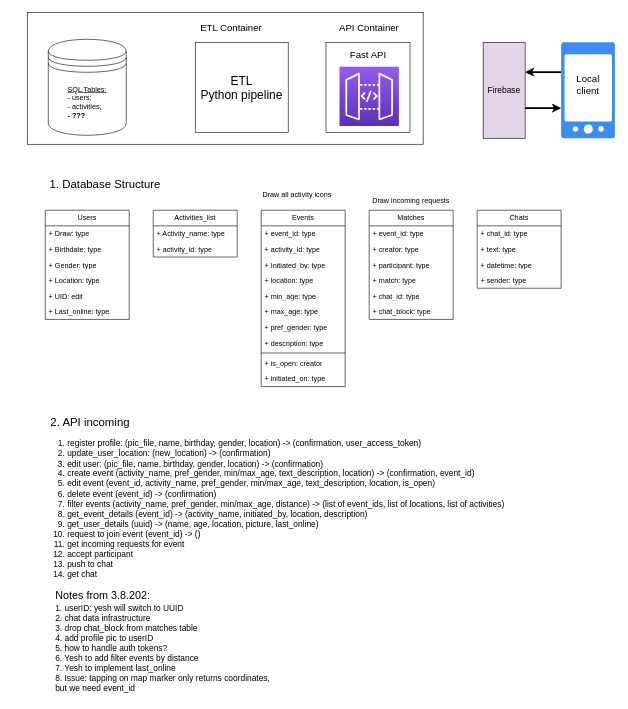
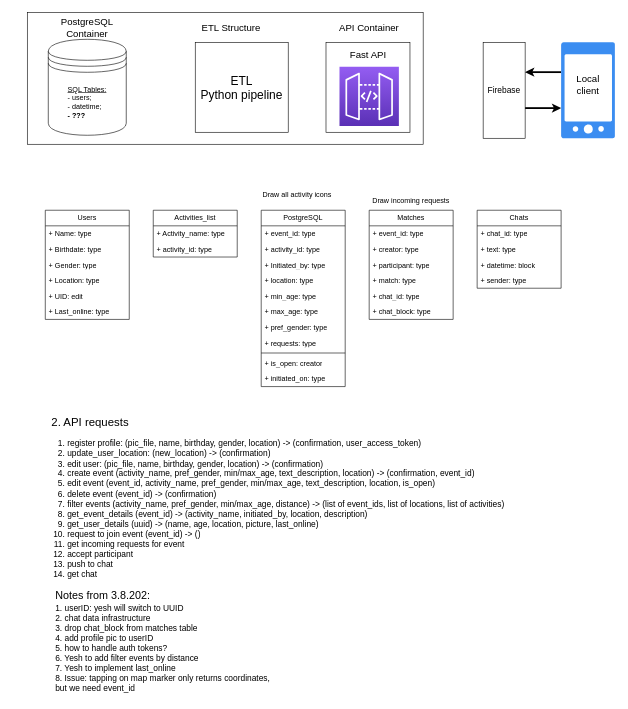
node "PostgreSQL Container": added
node "ETL Container": label "ETL Container" -> "ETL Structure"
node "Firebase": fillcolor #e1d5e7 -> #ffffff
node "SQL Tables: - users; - activities; - ???": label "SQL Tables: - users; - activities; - ???" -> "SQL Tables: - users; - datetime; - ???"
node "1. Database Structure": removed
node "Events": label "Events" -> "PostgreSQL"
node "+ Draw: type": label "+ Draw: type" -> "+ Name: type"
node "+ datetime: type": label "+ datetime: type" -> "+ datetime: block"
node "+ description: type": label "+ description: type" -> "+ requests: type"
node "2. API incoming": label "2. API incoming" -> "2. API requests"
